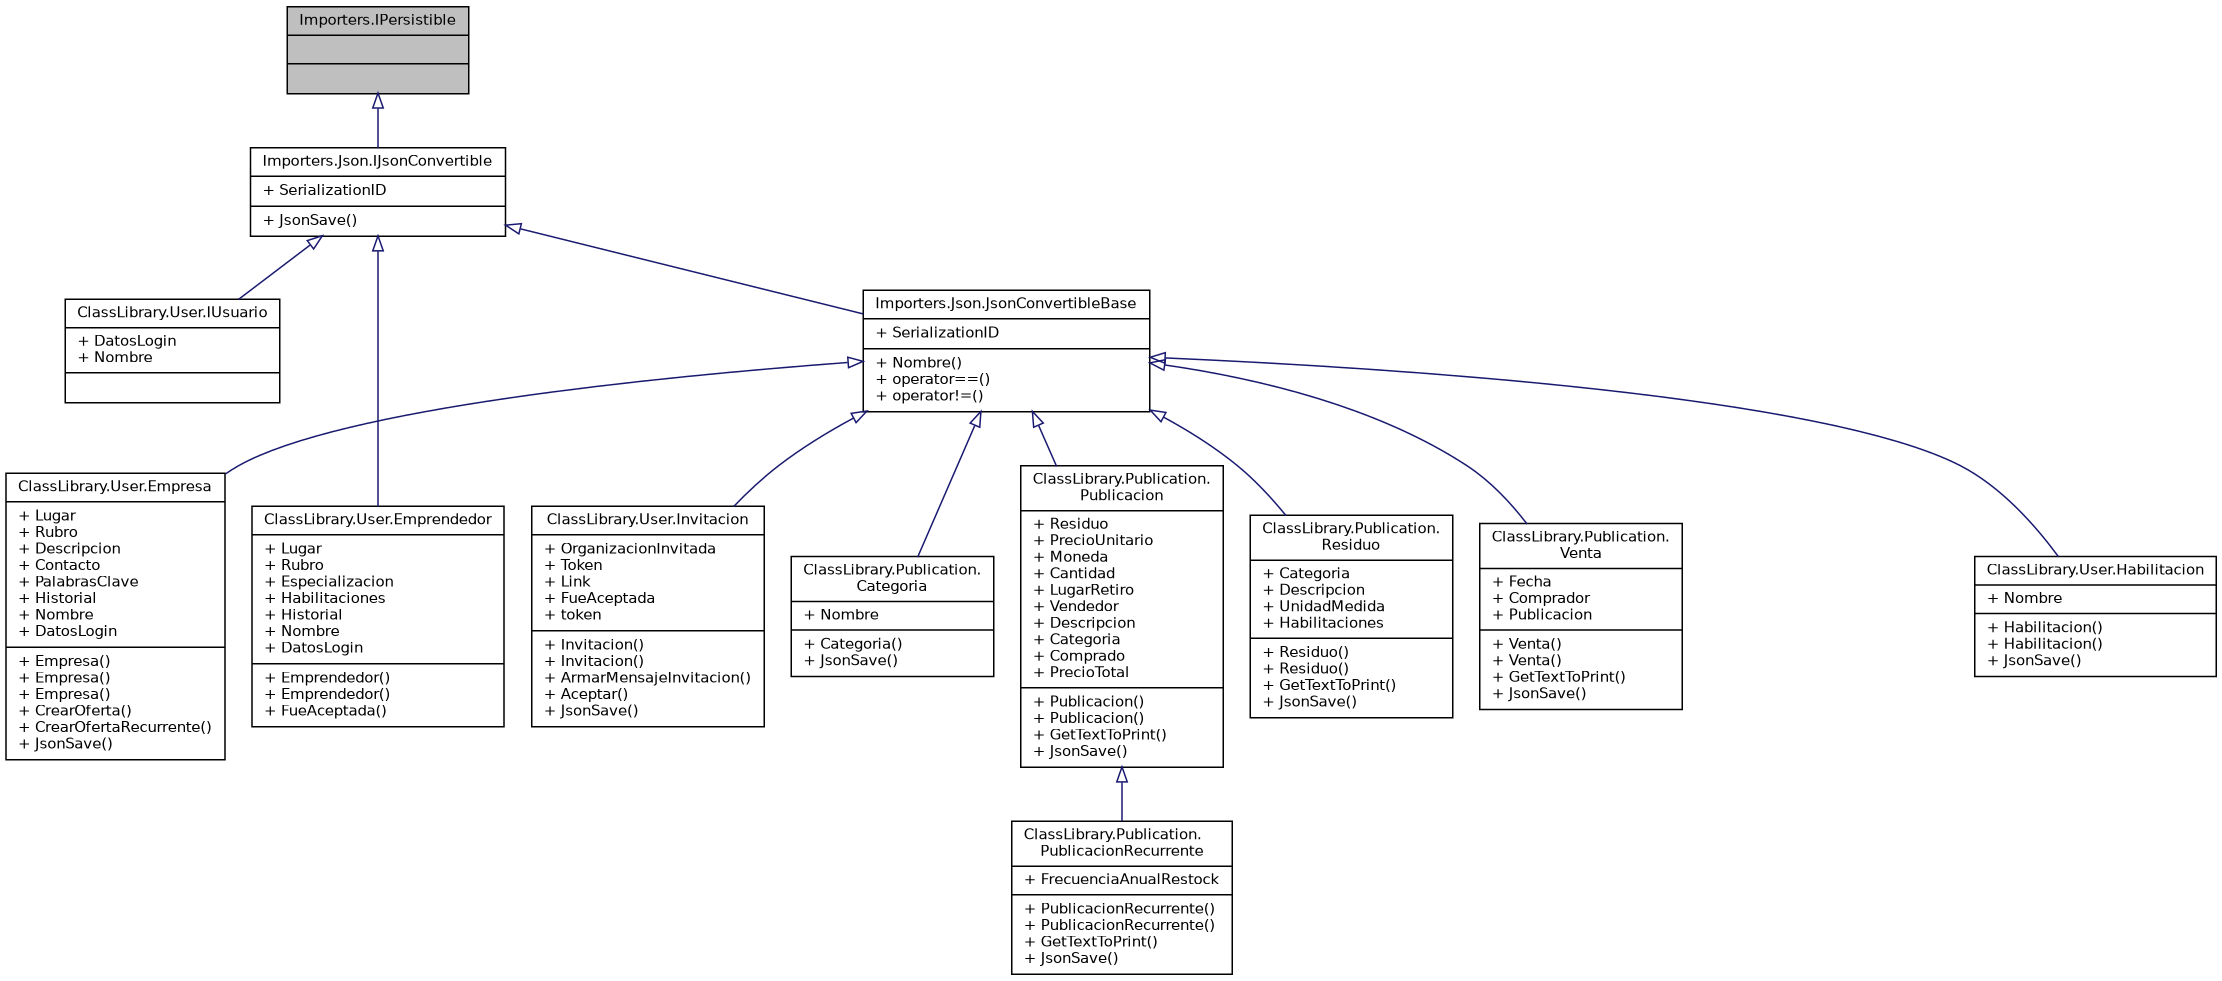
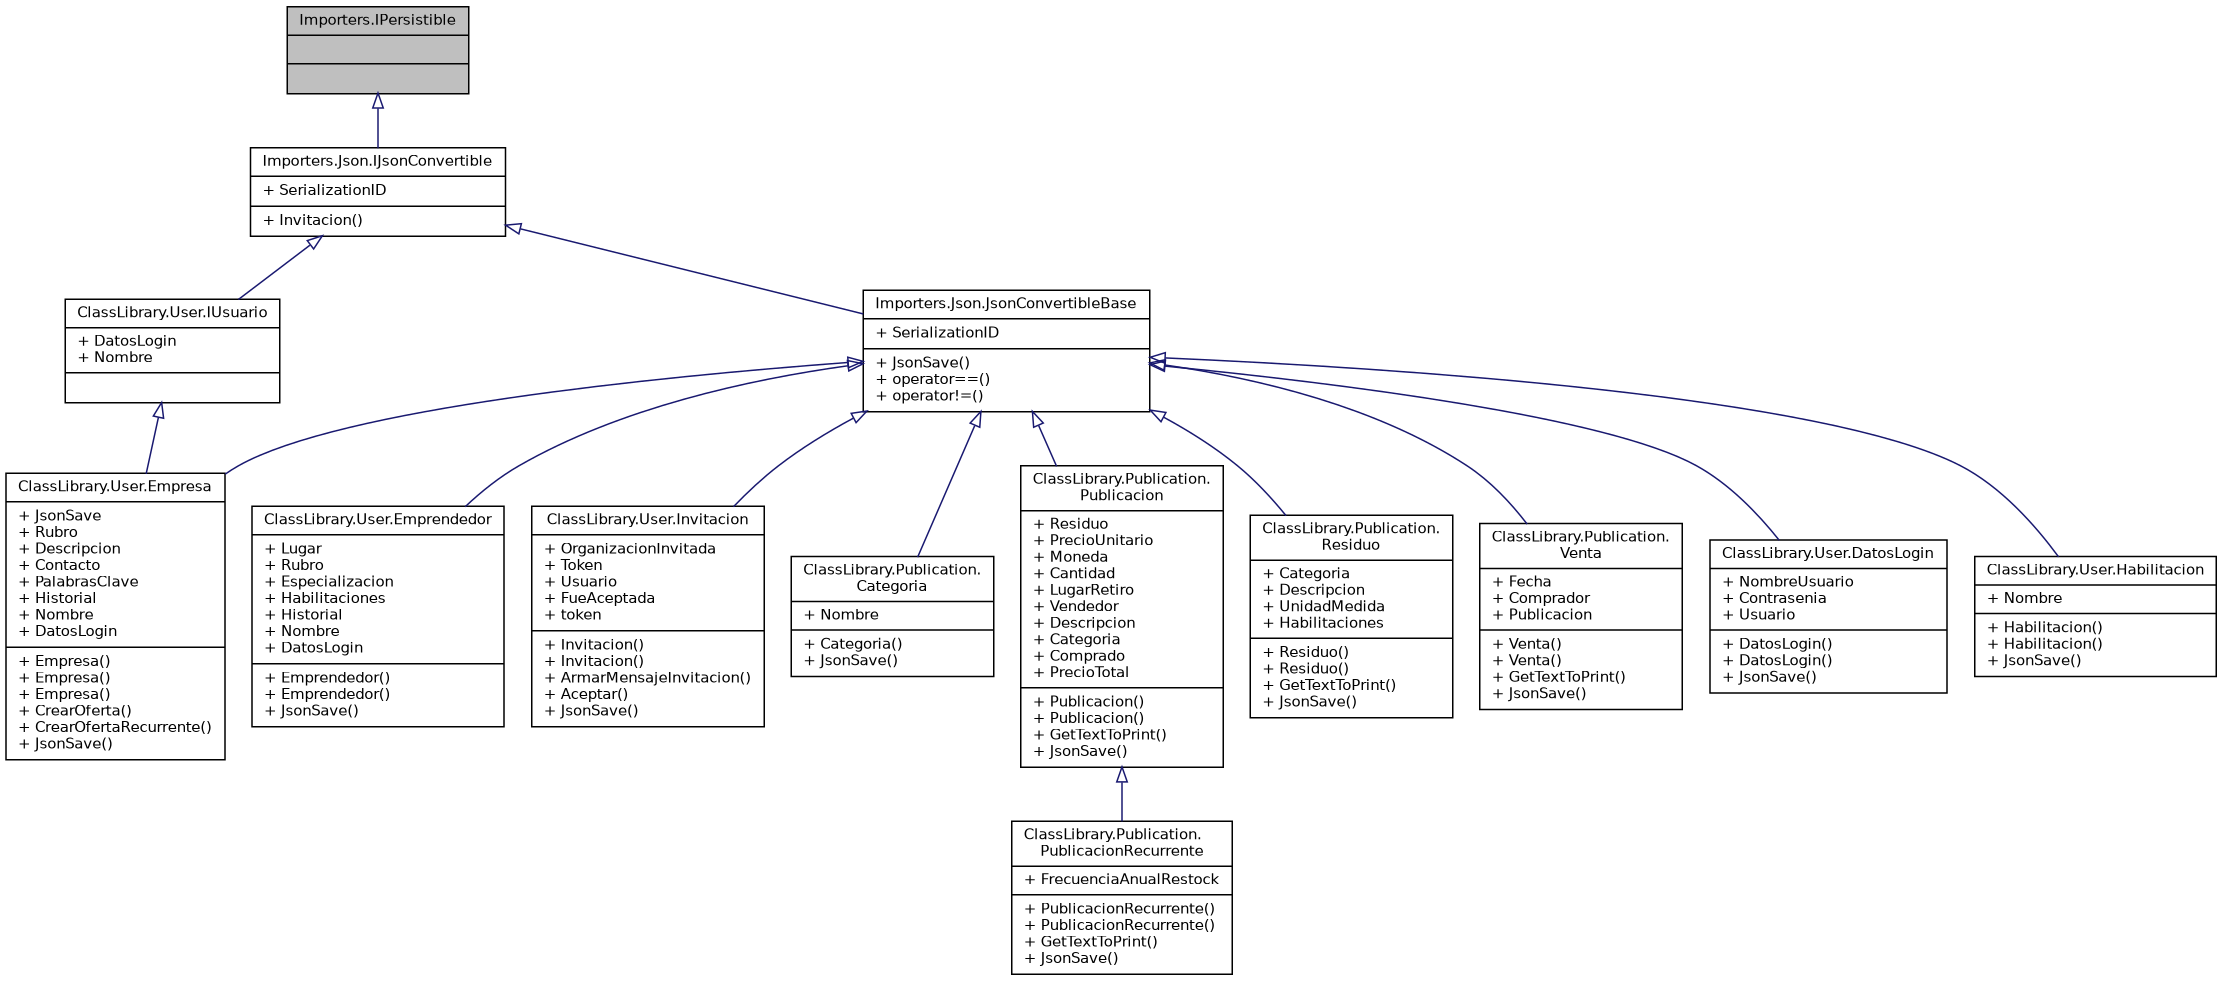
node "Importers.Json.IJsonConvertible": text "+ JsonSave()" -> "+ Invitacion()"
node "Importers.Json.JsonConvertibleBase": text "+ Nombre()" -> "+ JsonSave()"
edge "ClassLibrary.User.Emprendedor" -> "Importers.Json.IJsonConvertible": now "ClassLibrary.User.Emprendedor" -> "Importers.Json.JsonConvertibleBase"
edge "ClassLibrary.User.Empresa" -> "ClassLibrary.User.IUsuario": added
node "ClassLibrary.User.Empresa": text "+ Lugar" -> "+ JsonSave"
node "ClassLibrary.User.Invitacion": text "+ Link" -> "+ Usuario"
node "ClassLibrary.User.DatosLogin": added
node "ClassLibrary.User.Emprendedor": text "+ FueAceptada()" -> "+ JsonSave()"
